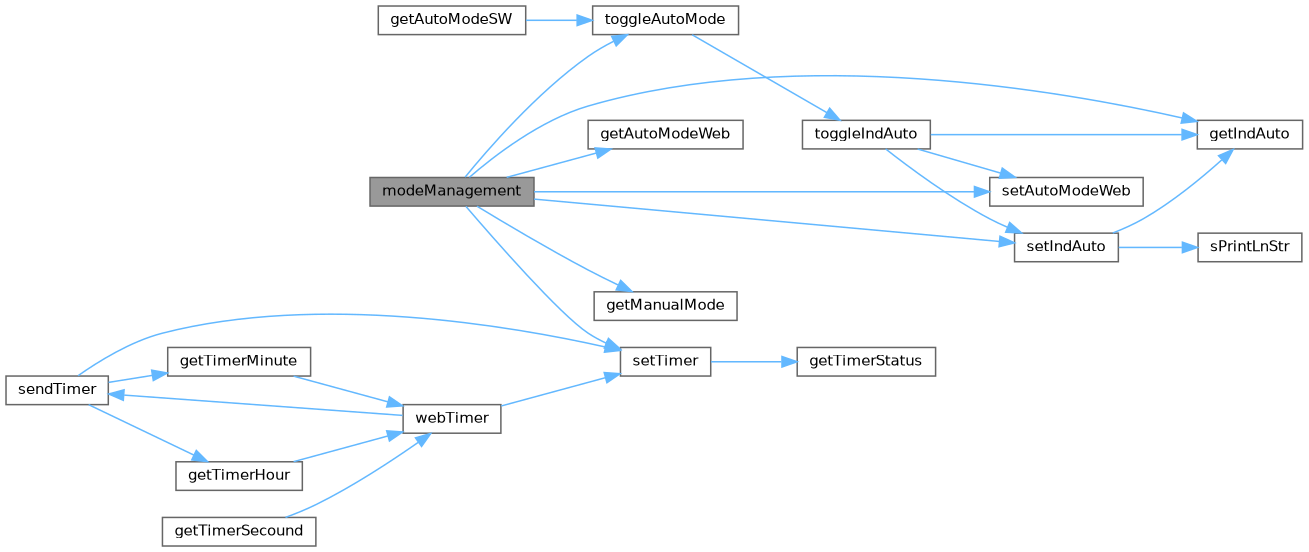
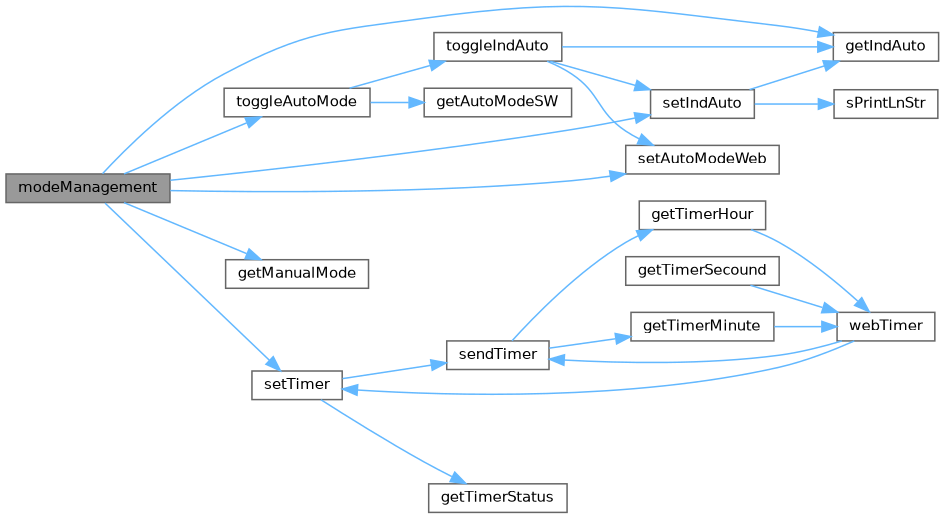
edge "getAutoModeSW" -> "toggleAutoMode": reversed
node "getAutoModeWeb": removed
edge "sendTimer" -> "setTimer": reversed
